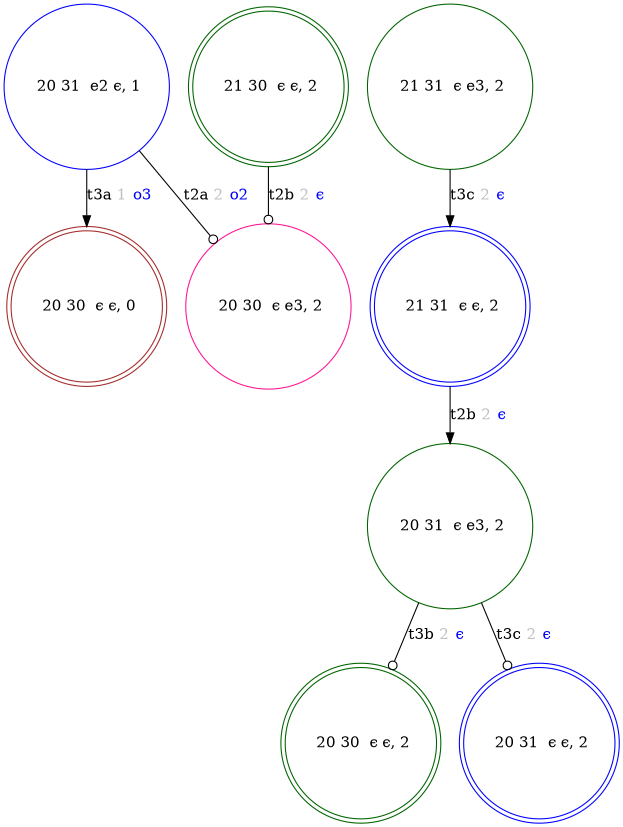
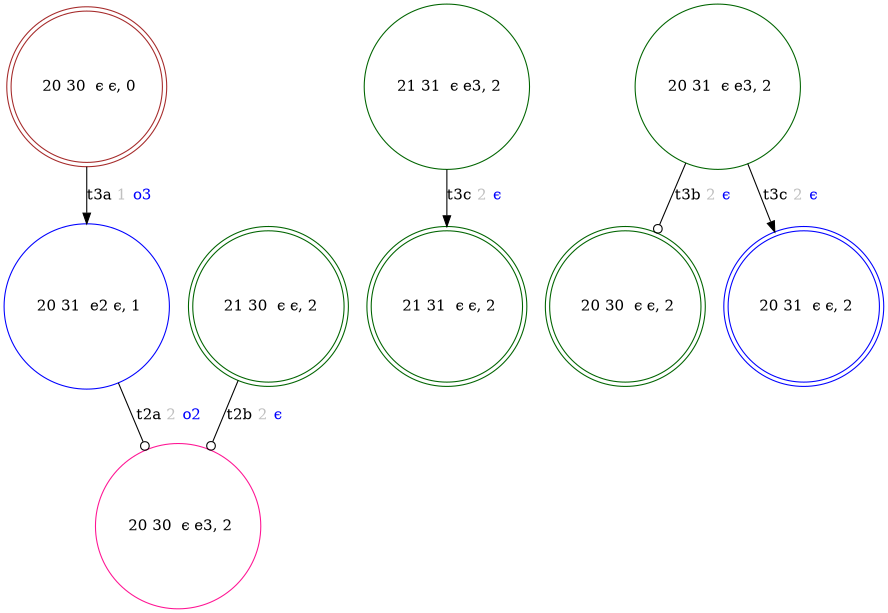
edge "20 31  e2 ϵ, 1" -> "20 30  ϵ ϵ, 0": reversed
node "21 31  ϵ ϵ, 2": color blue -> darkgreen
edge "21 31  ϵ ϵ, 2" -> "20 31  ϵ e3, 2": removed, label "t2b 2 ϵ"
edge "20 31  ϵ e3, 2" -> "20 31  ϵ ϵ, 2": arrowhead odot -> normal
